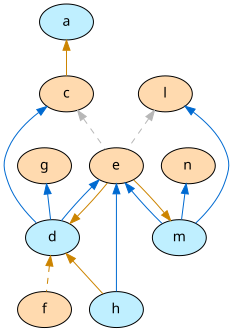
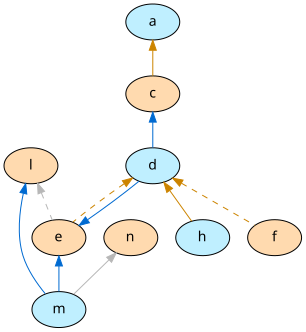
edge "e" -> "c": removed
node "g": removed
edge "e" -> "m": removed
edge "e" -> "d": style solid -> dashed
edge "m" -> "n": color #006ad1 -> #b7b7b7
edge "h" -> "e": removed
